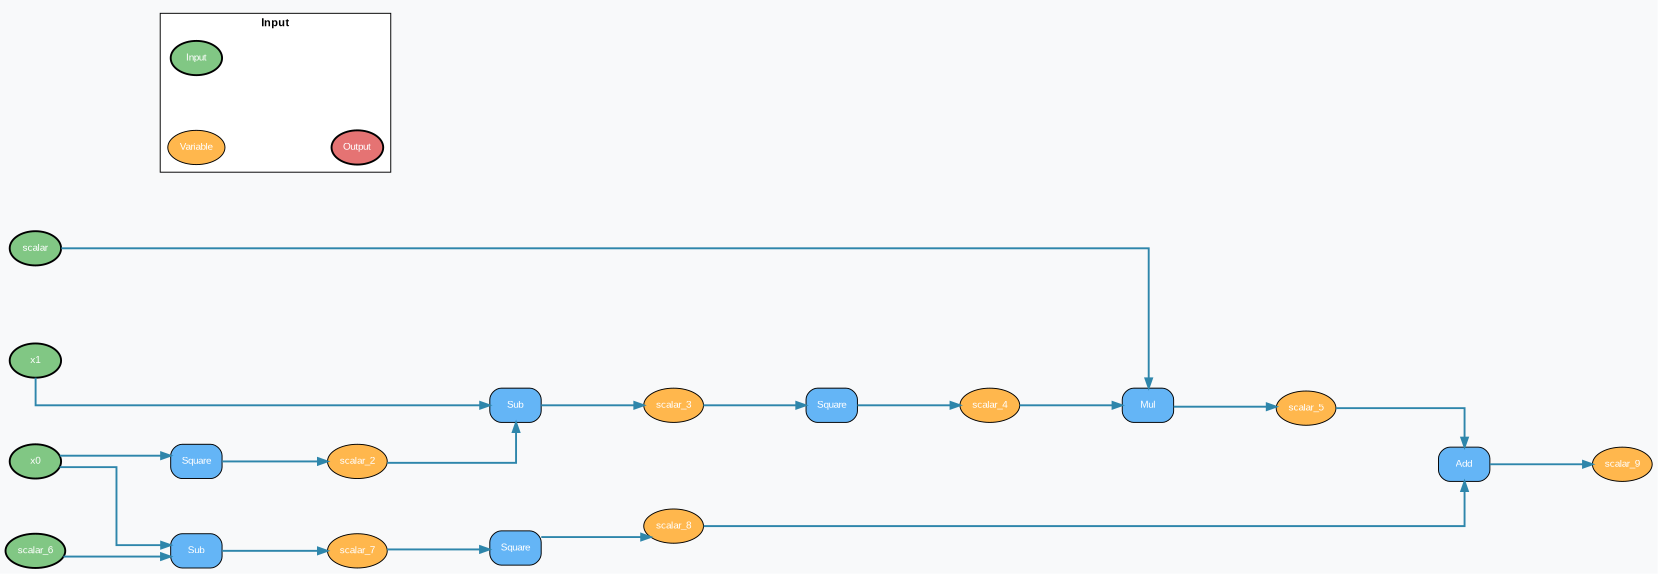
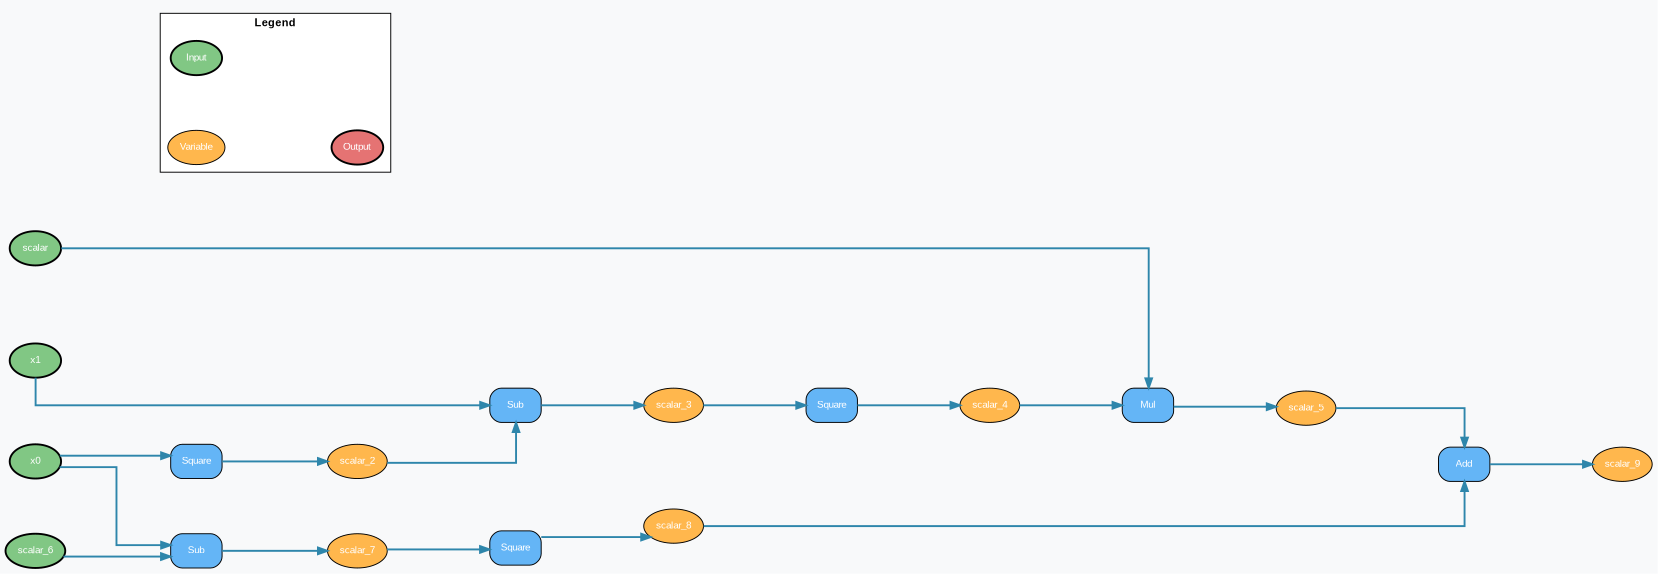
cluster "Input": label "Input" -> "Legend"
